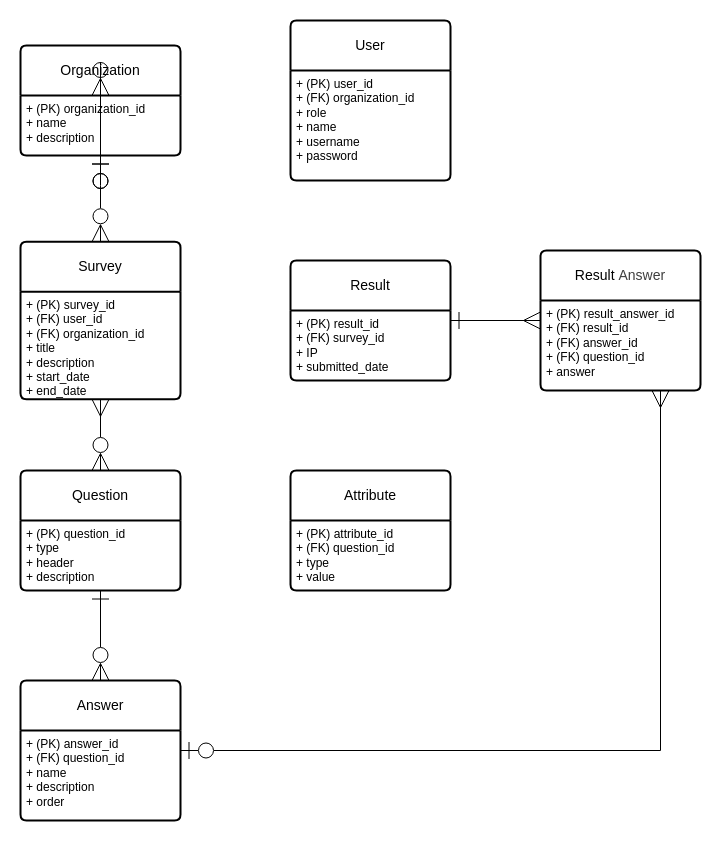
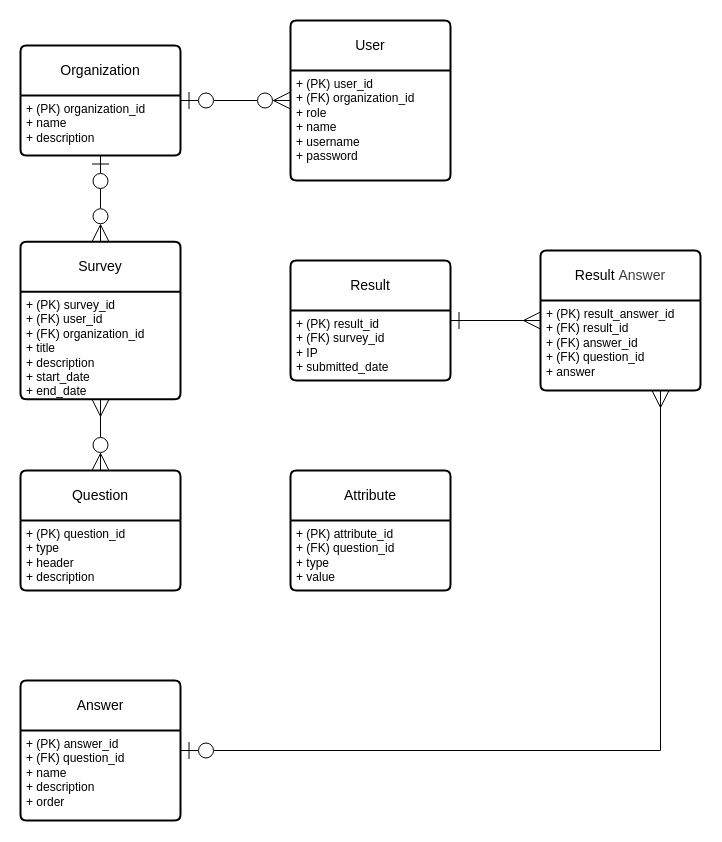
edge "Organization" -- "+ (PK) organization_id + name + description": now "Organization" -- "User"
edge "Question" -- "Answer": removed
